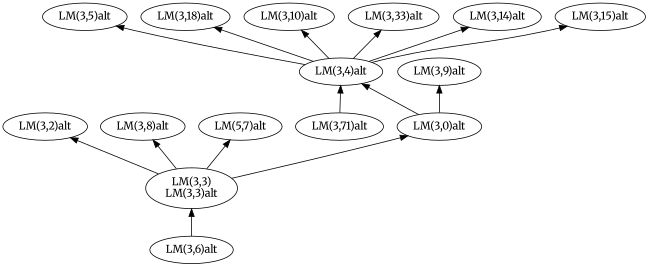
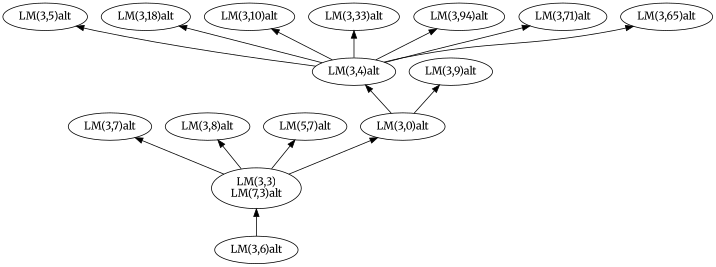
node "LM(3,14)alt": label "LM(3,14)alt" -> "LM(3,94)alt"
node "LM(3,15)alt": label "LM(3,15)alt" -> "LM(3,65)alt"
edge "LM(3,71)alt" -> "LM(3,4)alt": reversed
node "LM(3,2)alt": label "LM(3,2)alt" -> "LM(3,7)alt"
node "LM(3,3) LM(3,3)alt": label "LM(3,3) LM(3,3)alt" -> "LM(3,3) LM(7,3)alt"
